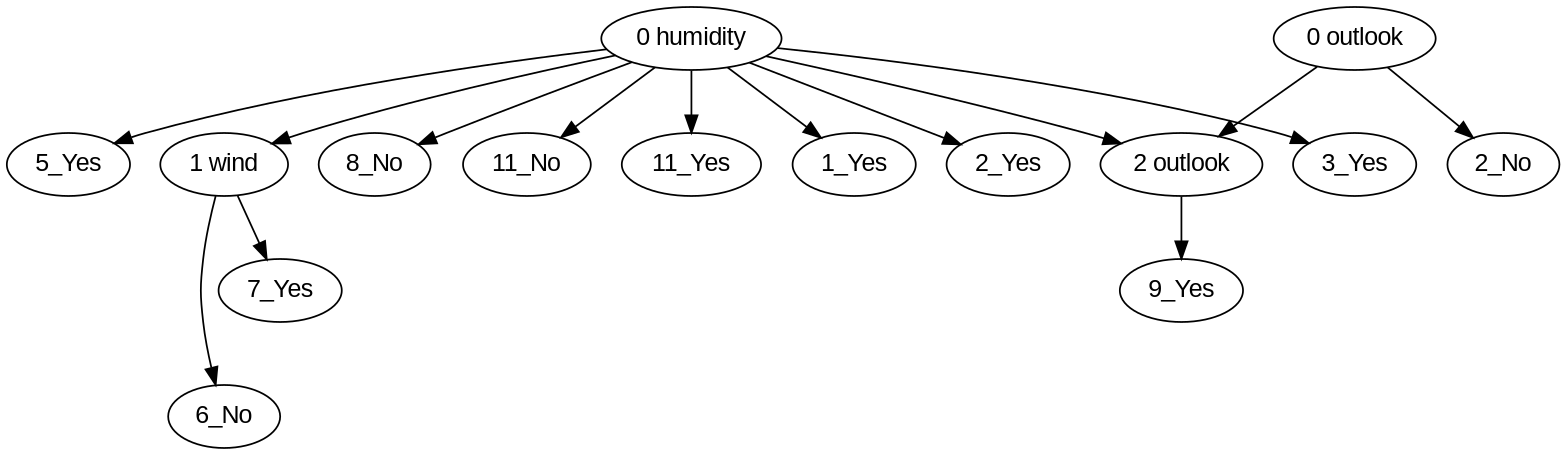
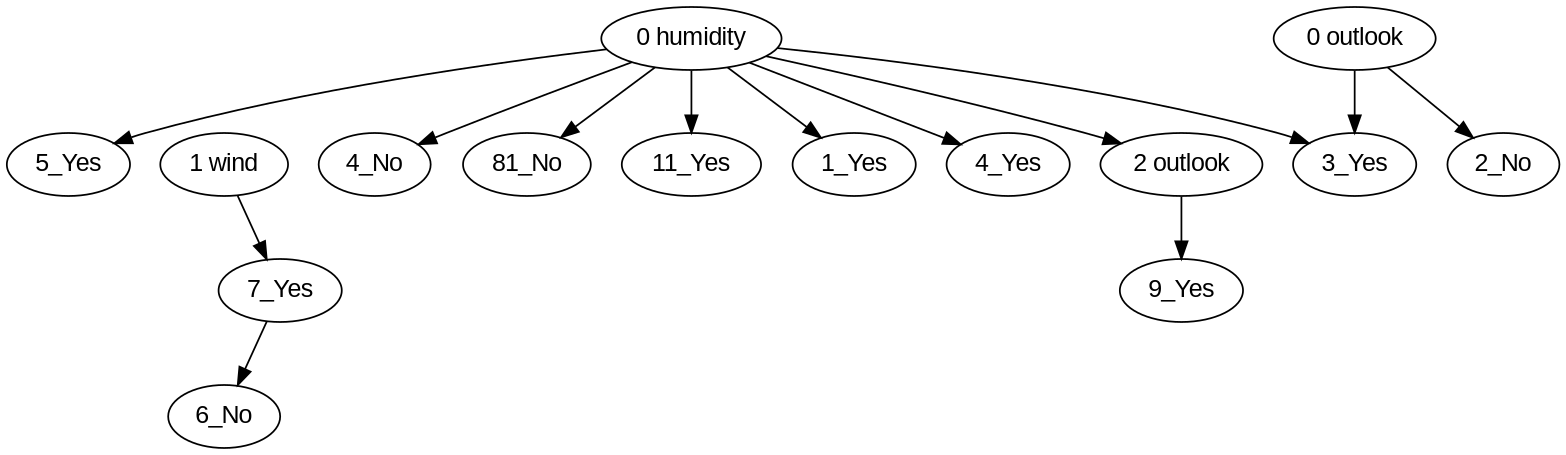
edge "0 humidity" -> "1 wind": removed
edge "0 outlook" -> "2 outlook": now "0 outlook" -> "3_Yes"
node "8_No": label "8_No" -> "4_No"
node "11_No": label "11_No" -> "81_No"
node "2_Yes": label "2_Yes" -> "4_Yes"
edge "1 wind" -> "6_No": now "7_Yes" -> "6_No"
